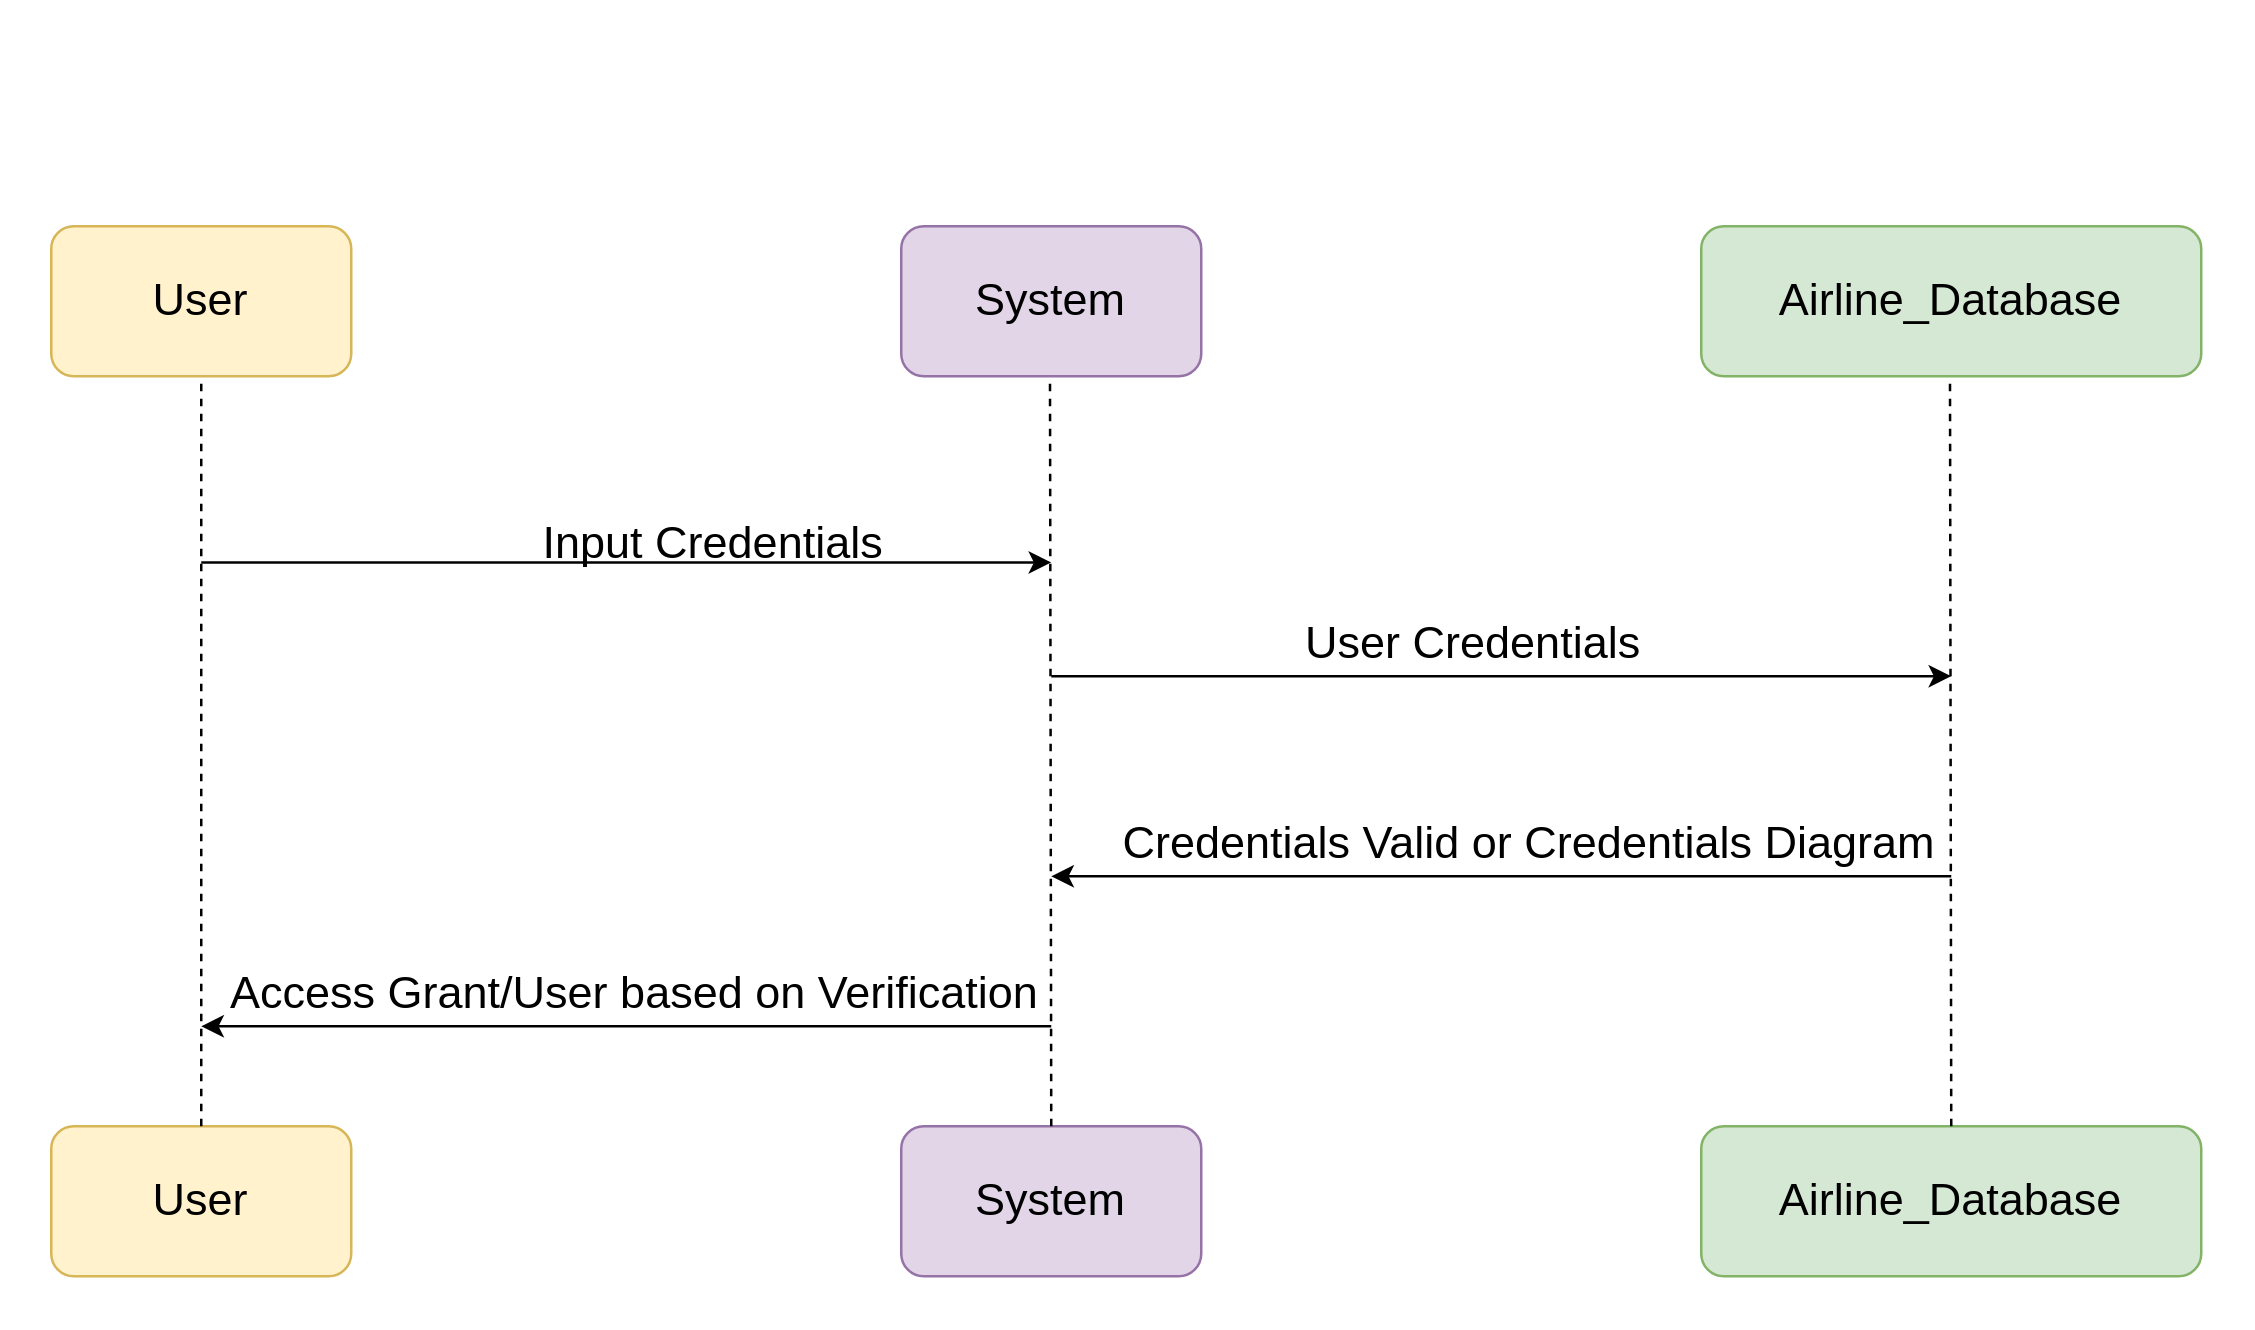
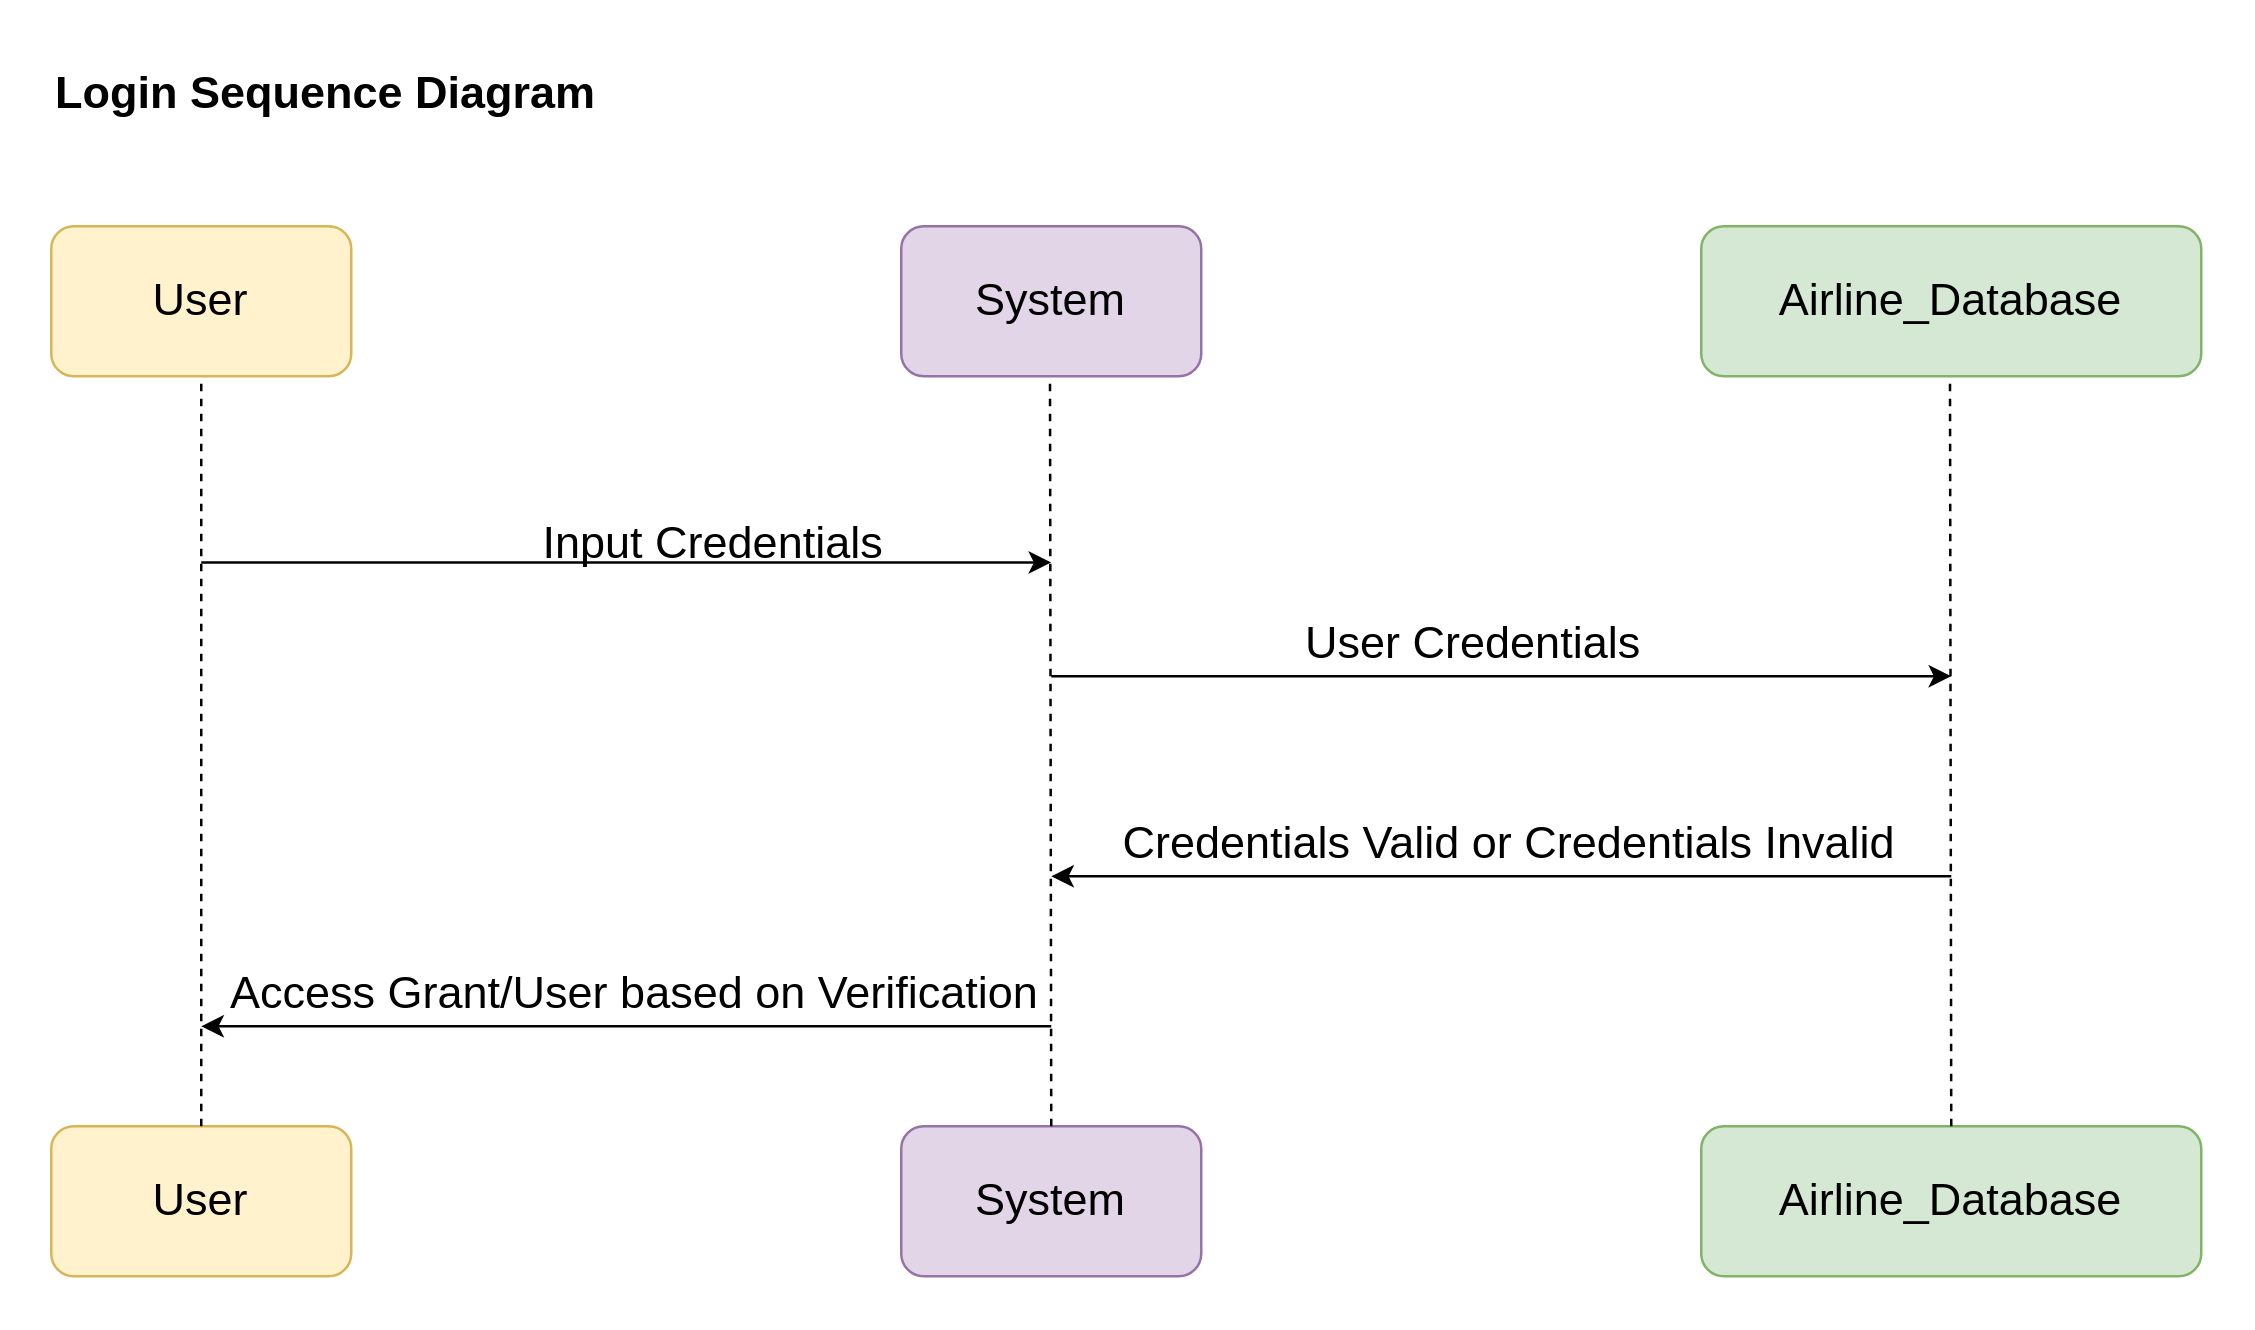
node "Login Sequence Diagram": added
node "Credentials Valid or Credentials Diagram": label "Credentials Valid or Credentials Diagram" -> "Credentials Valid or Credentials Invalid"
